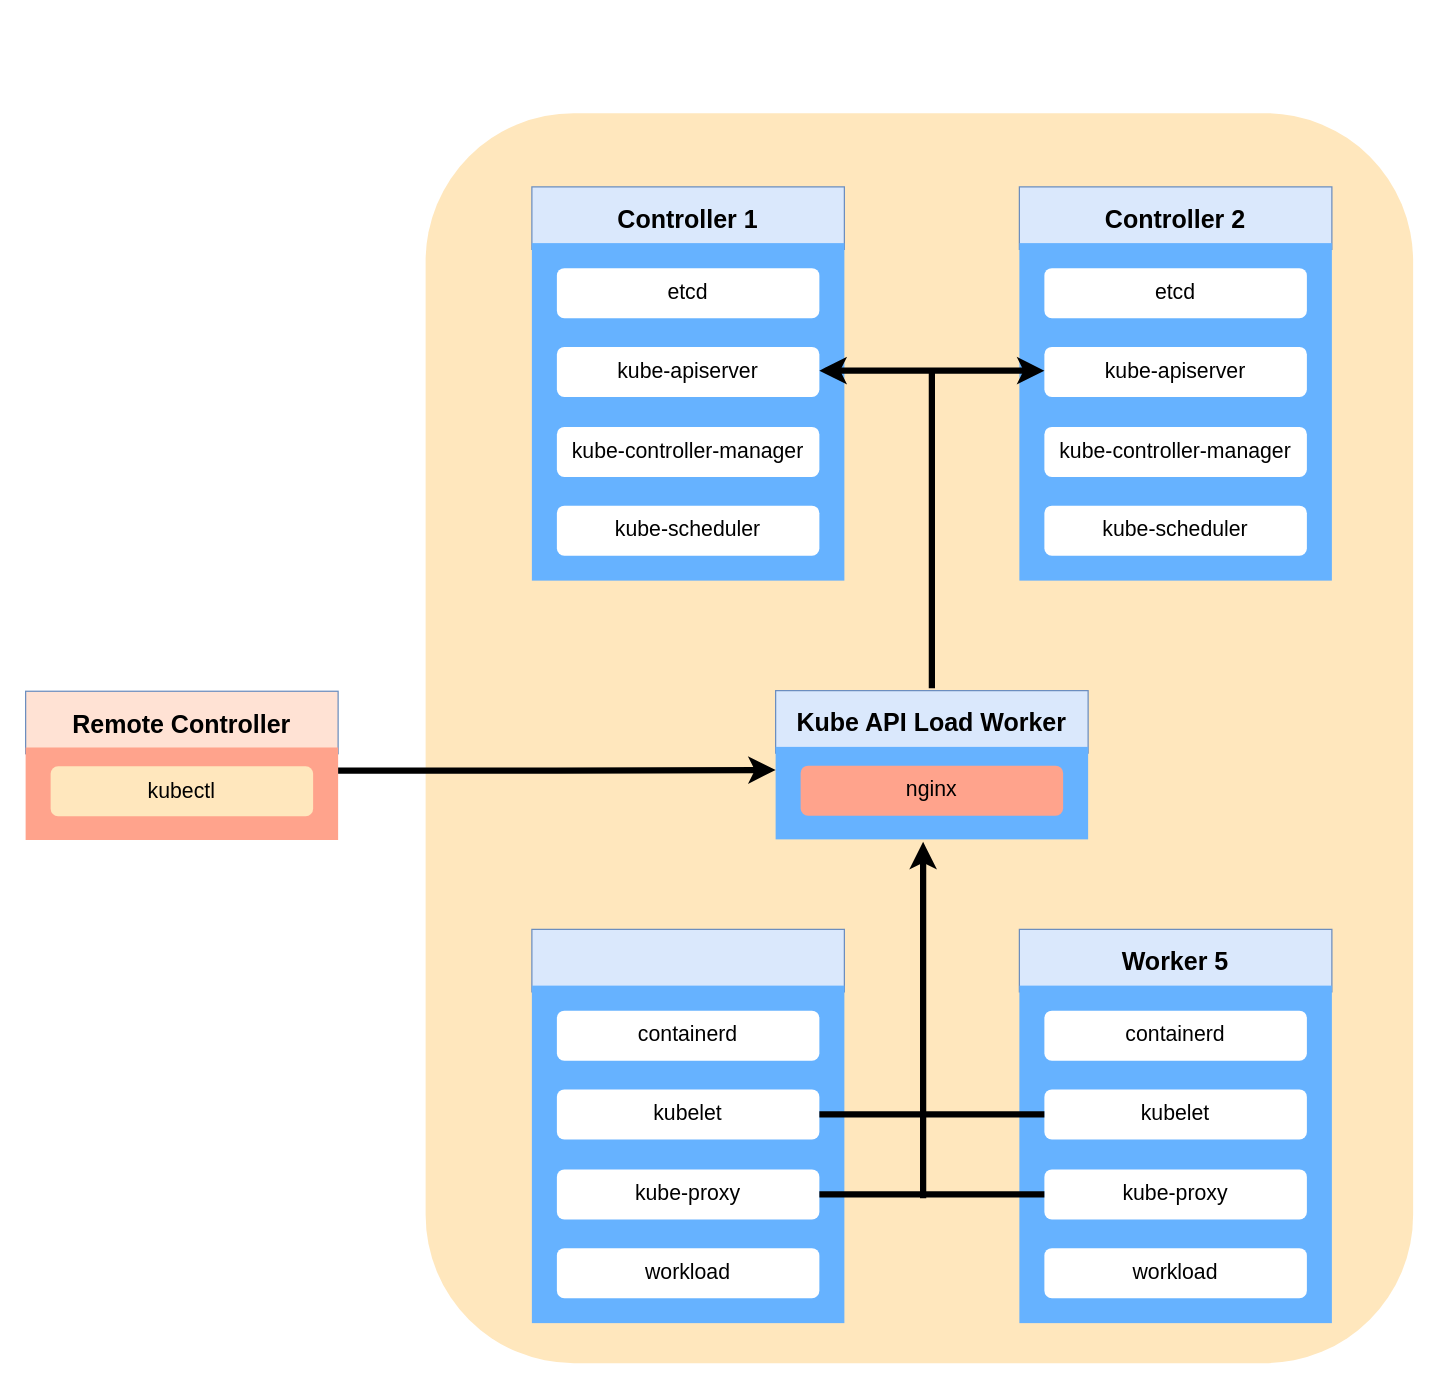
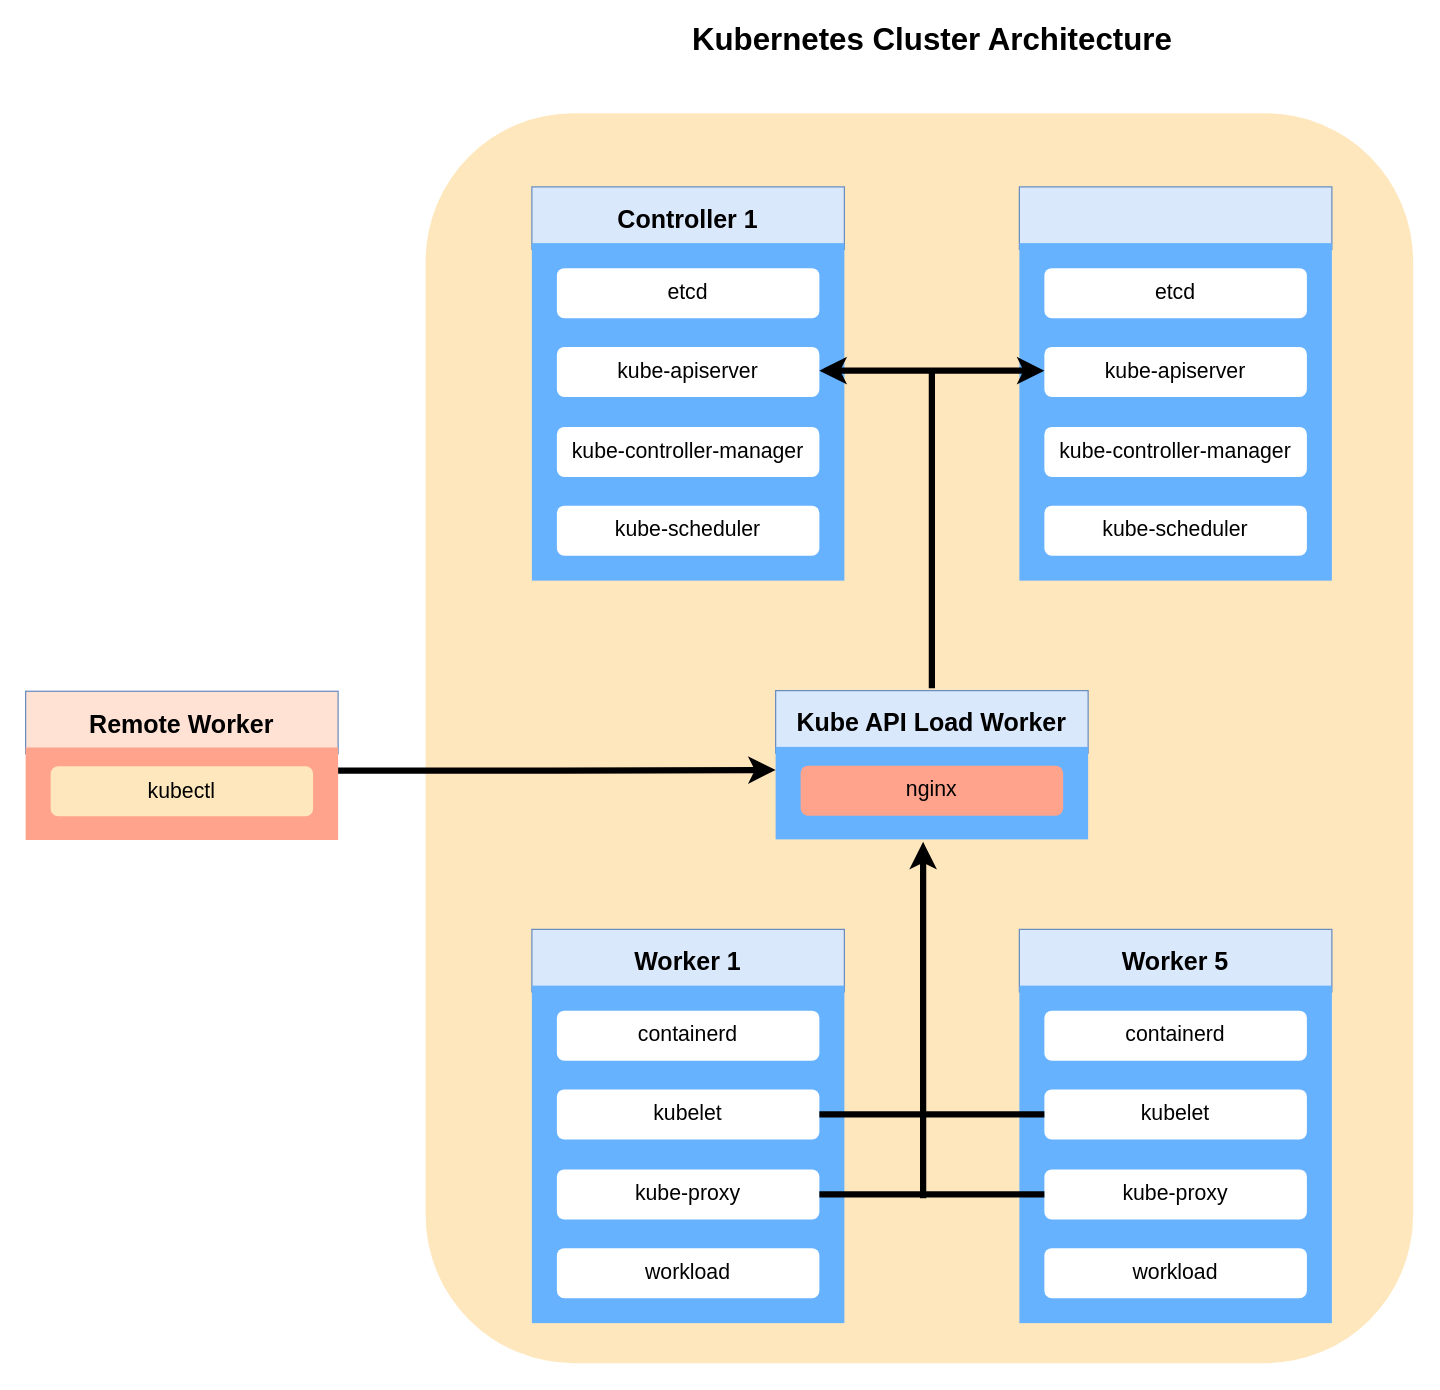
node "Kubernetes Cluster Architecture": added
node "Controller 2": removed
node "Remote Controller": label "Remote Controller" -> "Remote Worker"
node "Worker 1": added
